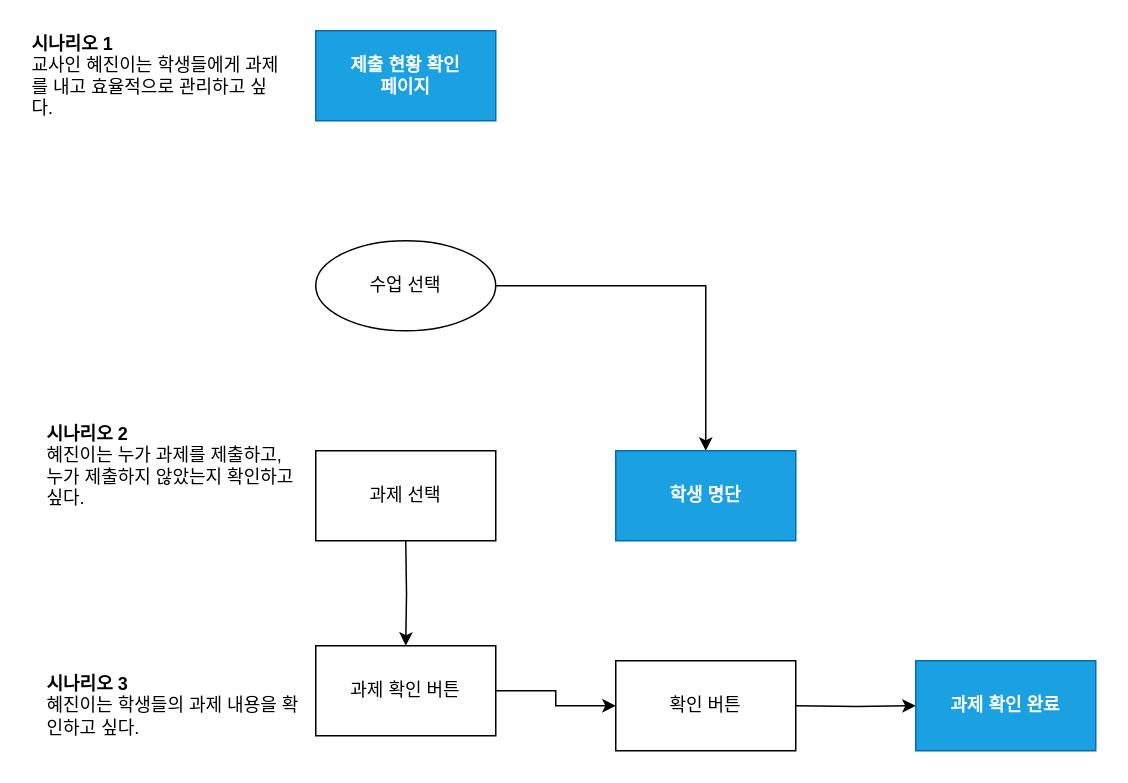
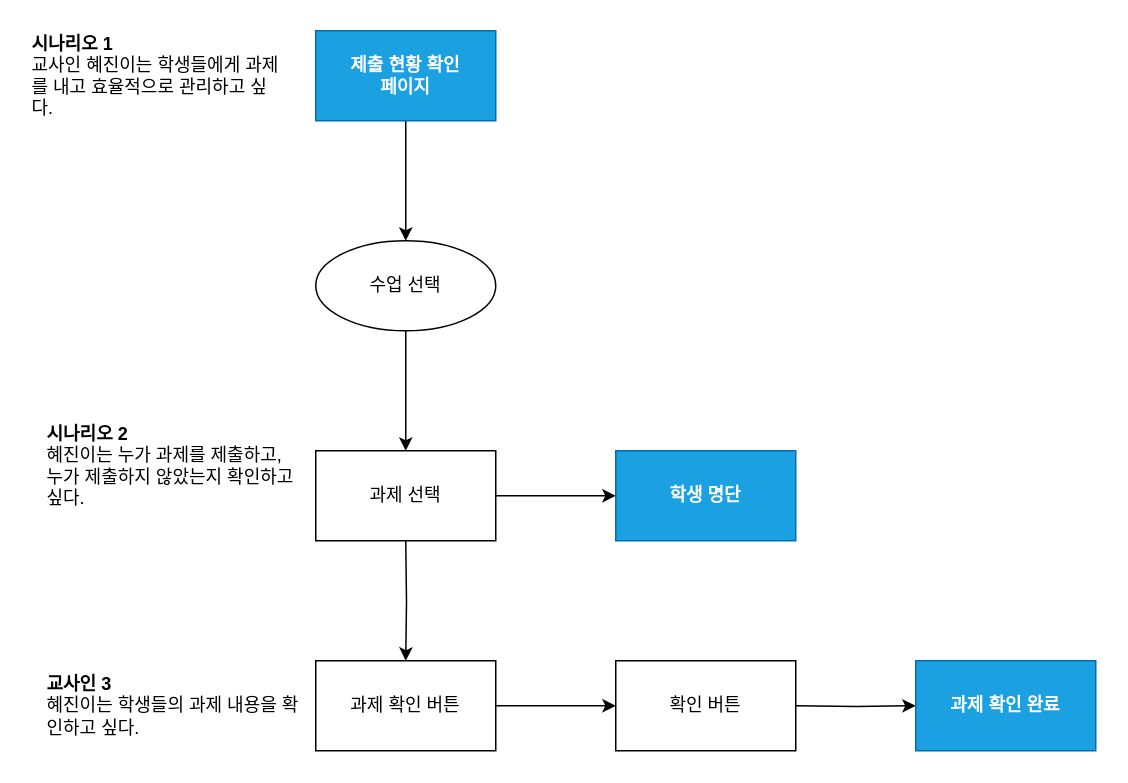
edge "제출 현황 확인 페이지" -> "수업 선택": added
edge "수업 선택" -> "학생 명단": now "수업 선택" -> "과제 선택"
edge "과제 선택" -> "학생 명단": added
node "과제 확인 버튼": moved (406, 691) -> (406, 706)
node "시나리오 3 혜진이는 학생들의 과제 내용을 확인하고 싶다.": label "시나리오 3 혜진이는 학생들의 과제 내용을 확인하고 싶다." -> "교사인 3 혜진이는 학생들의 과제 내용을 확인하고 싶다."
